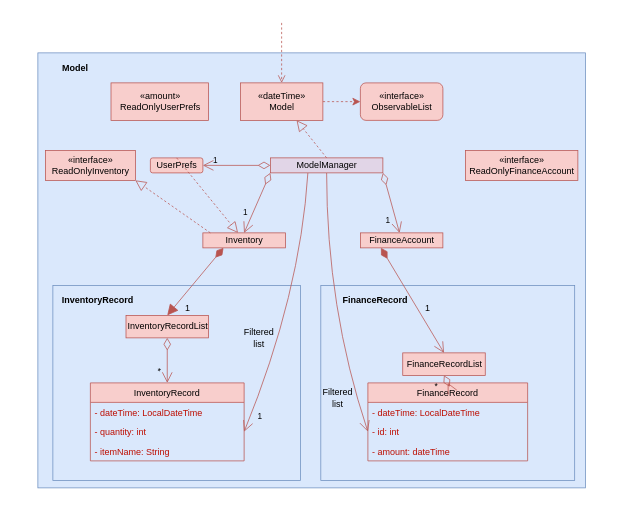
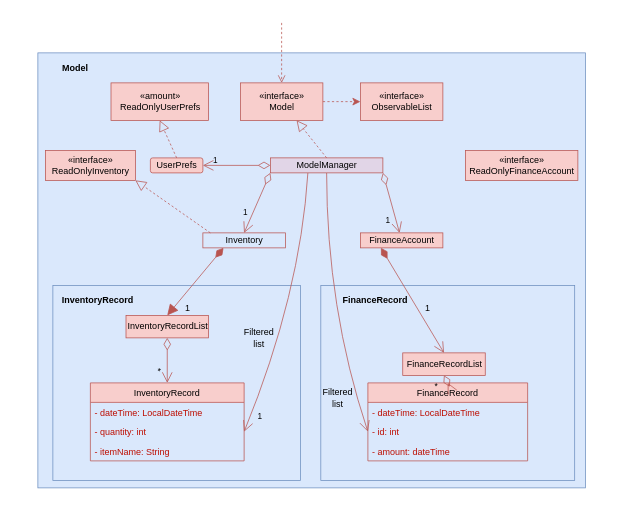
node "«dateTime» Model": label "«dateTime» Model" -> "«interface» Model"
node "«interface» ObservableList": shape rounded rectangle -> rectangle
edge "UserPrefs" -> "Inventory": now "UserPrefs" -> "«amount» ReadOnlyUserPrefs"
node "Inventory": fillcolor #f8cecc -> #dae8fc
